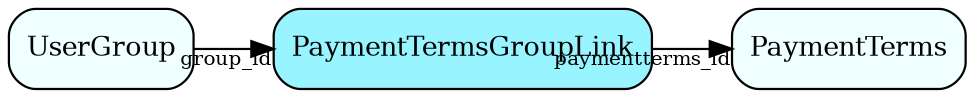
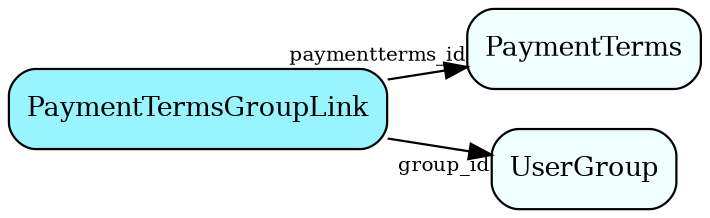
edge "UserGroup" -> "PaymentTermsGroupLink": reversed
